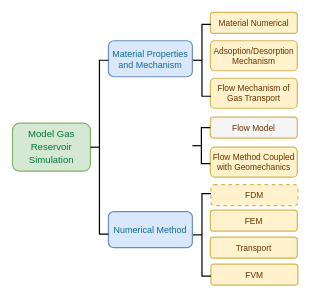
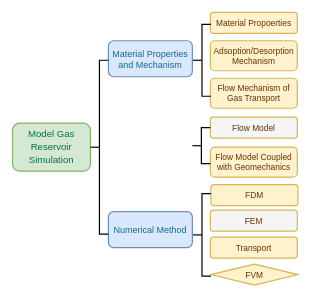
node "Material Numerical": label "Material Numerical" -> "Material Propoerties"
node "Flow Method Coupled with Geomechanics": label "Flow Method Coupled with Geomechanics" -> "Flow Model Coupled with Geomechanics"
node "FDM": style dashed -> solid
node "FEM": fillcolor #fff2cc -> #f5f5f5
node "FVM": shape rounded rectangle -> diamond
